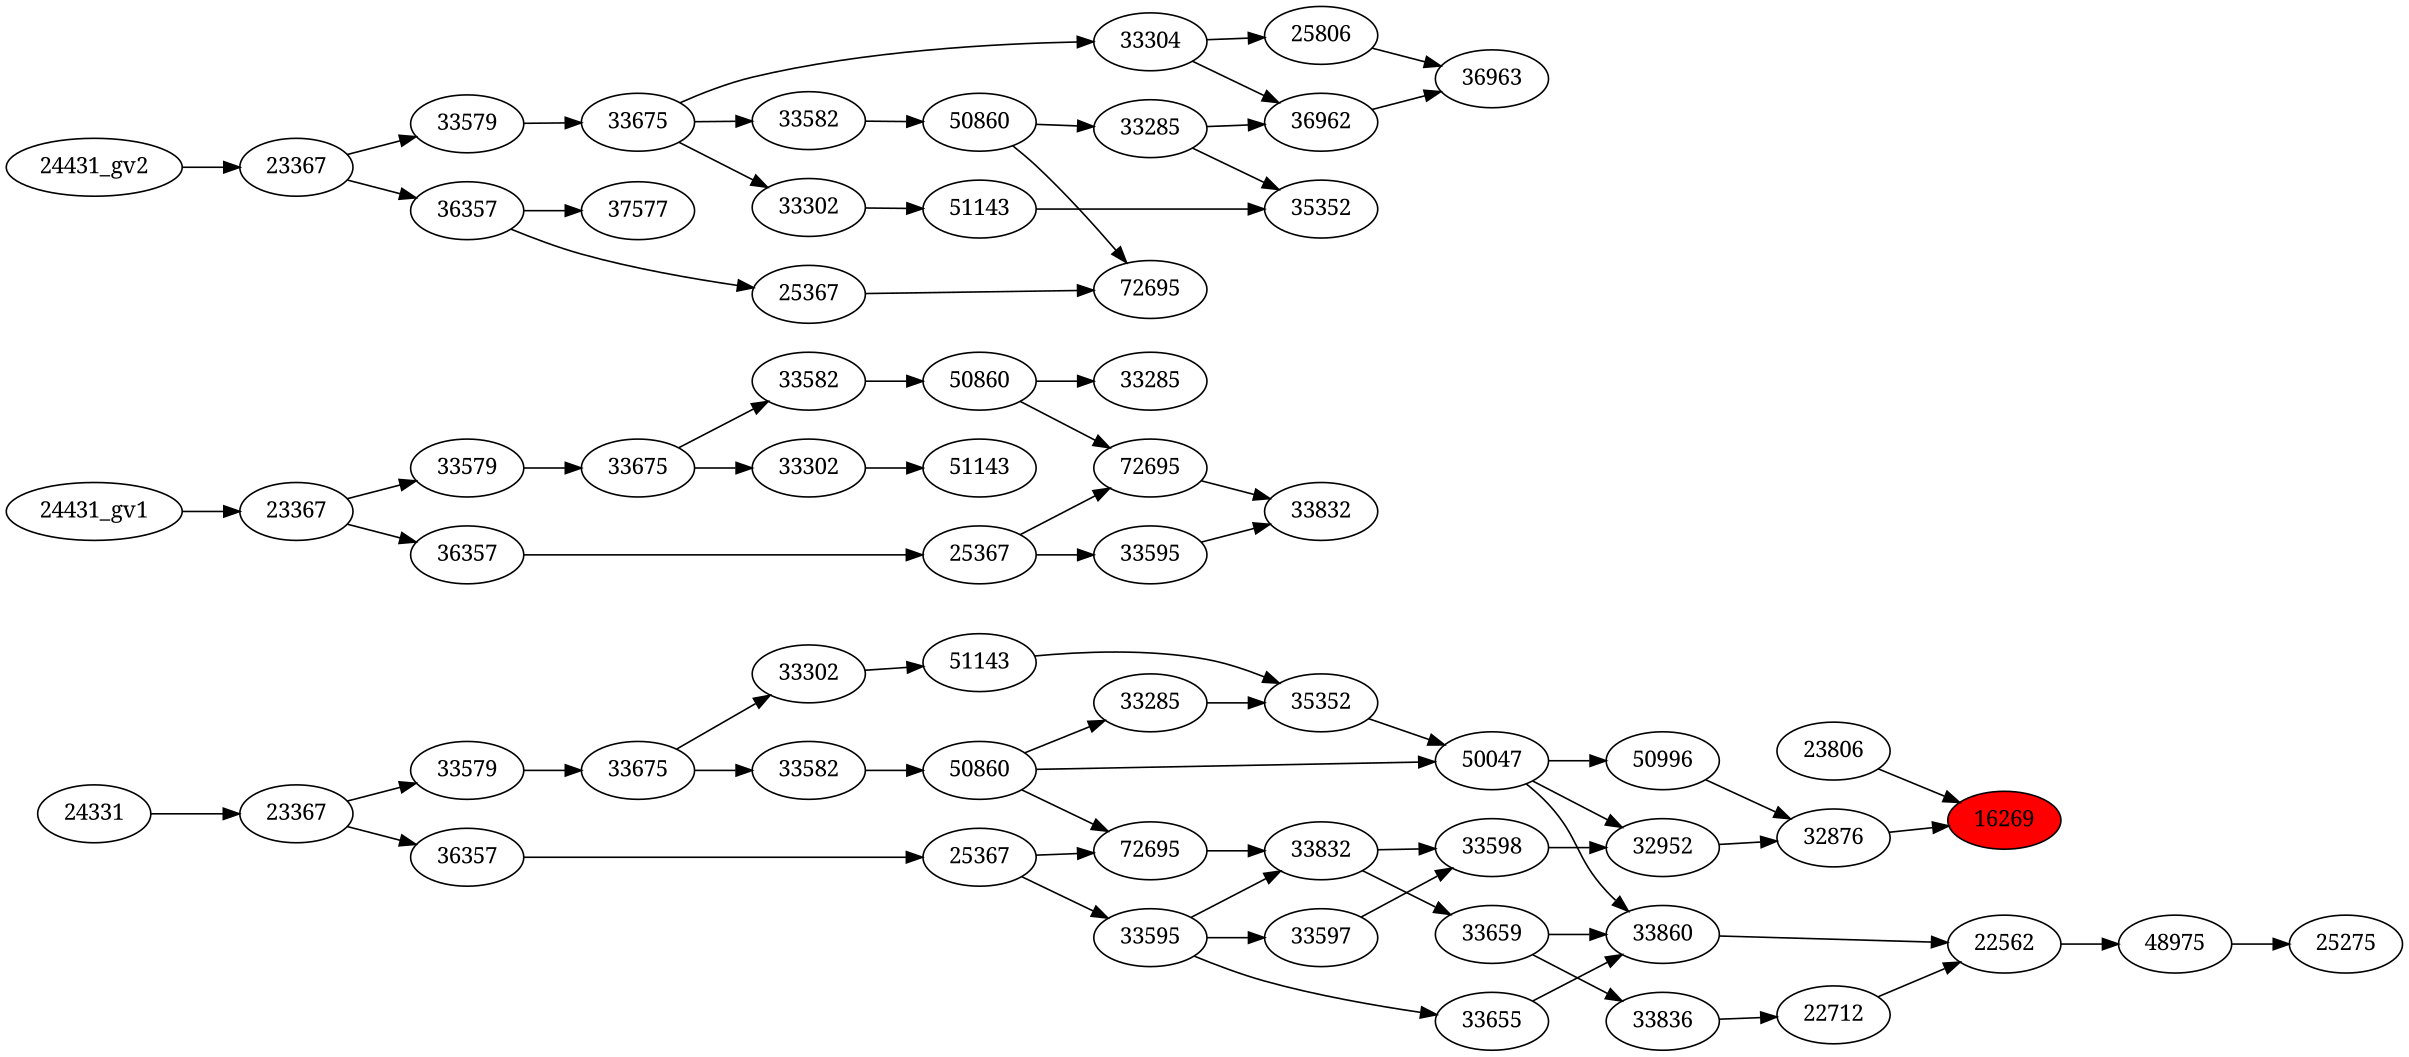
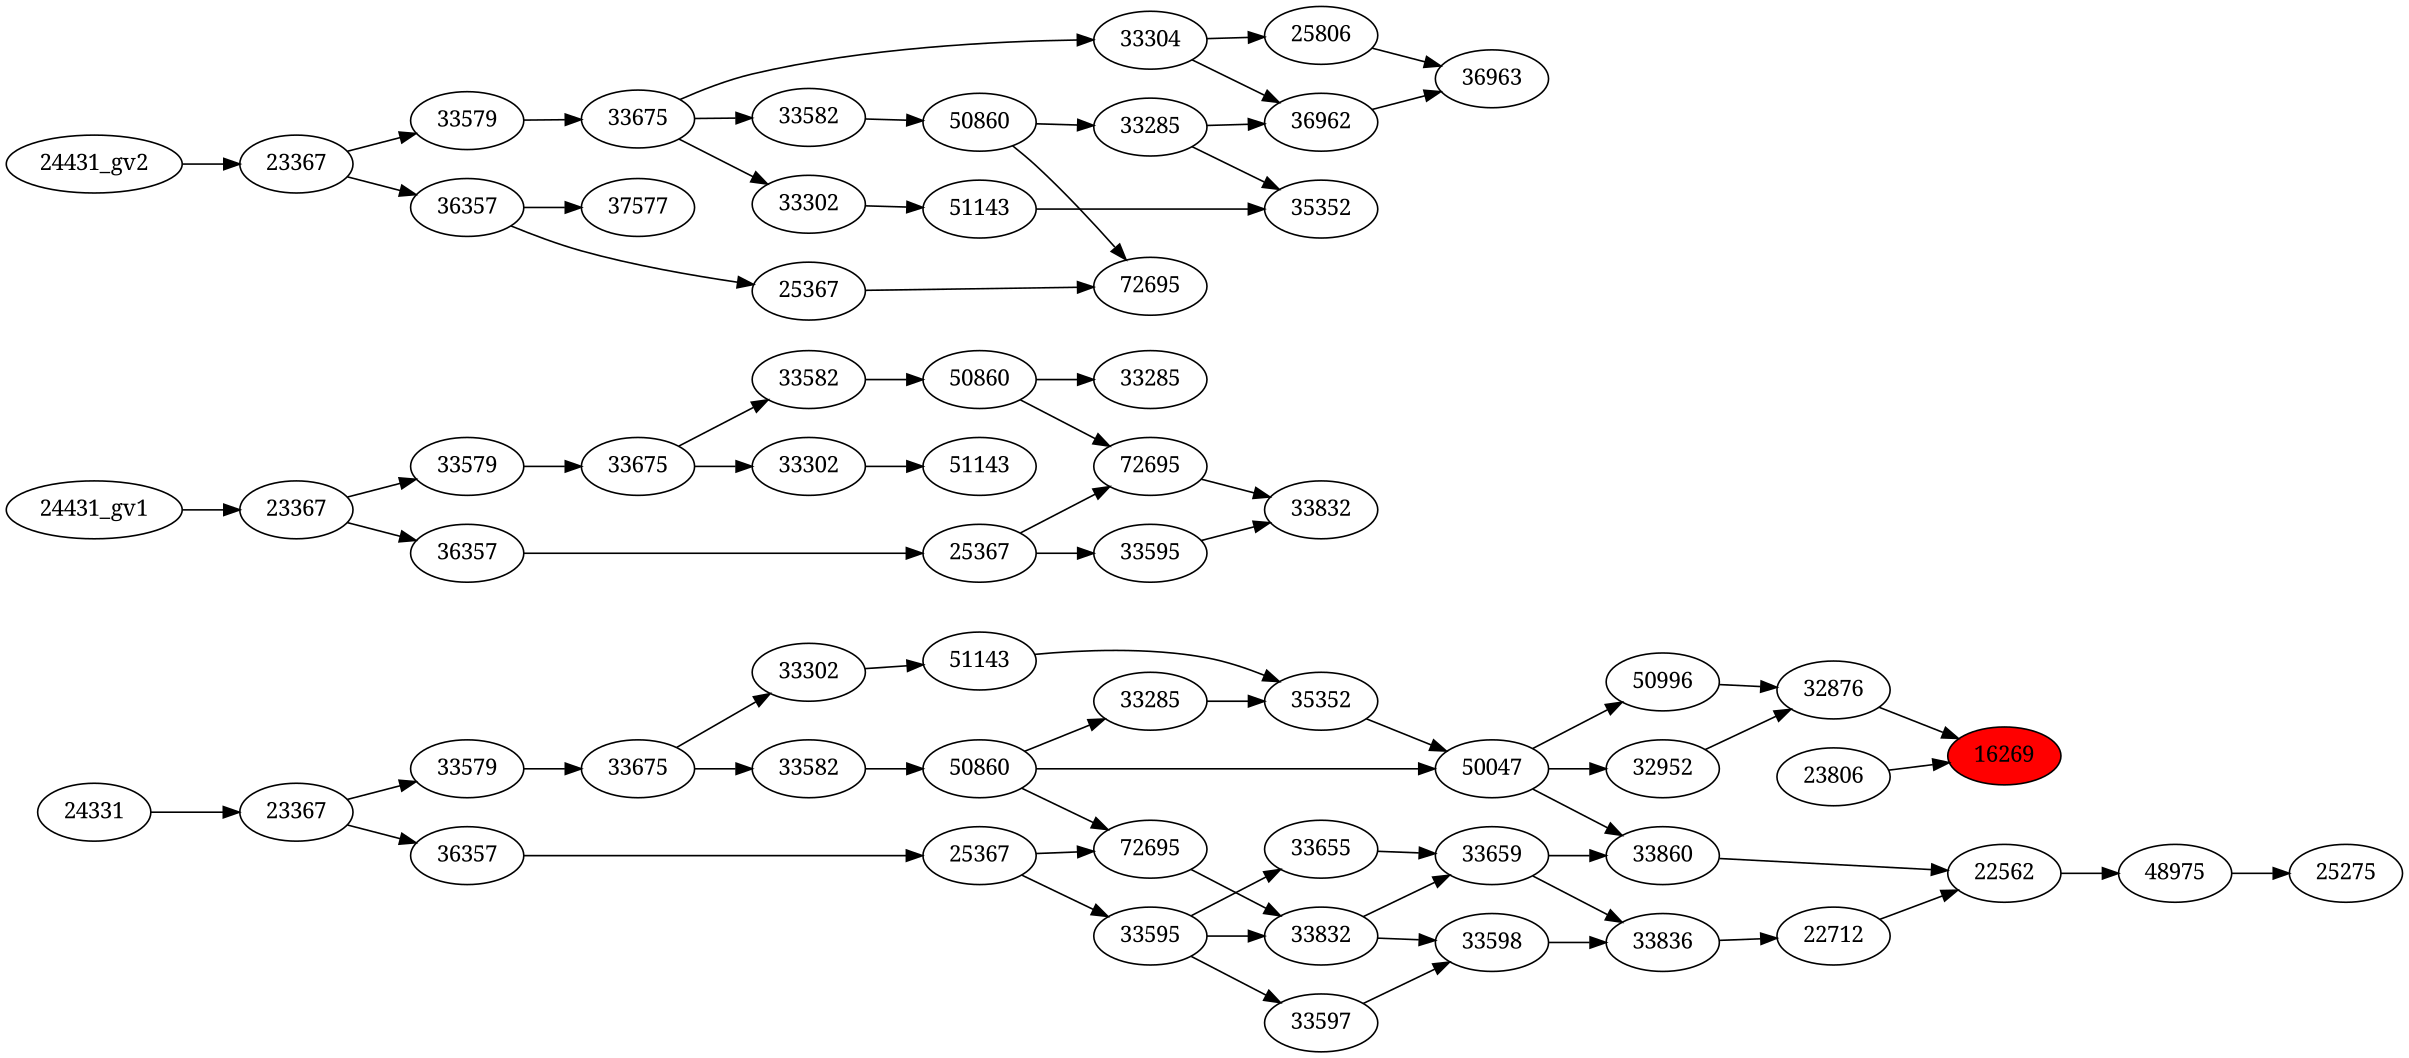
edge "33598" -> "32952": now "33598" -> "33836"
edge "33655" -> "33860": now "33655" -> "33659"
